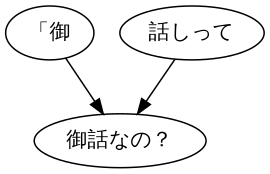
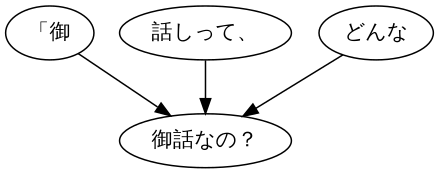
node "話しって": label "話しって" -> "どんな"
node "話しって、": added
